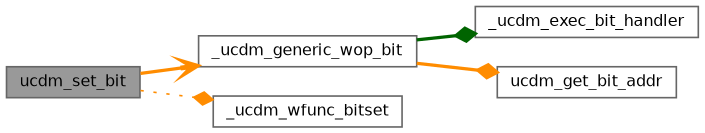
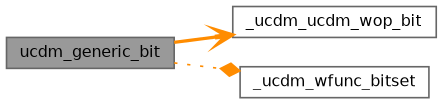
node "_ucdm_exec_bit_handler": removed
node "_ucdm_generic_wop_bit": label "_ucdm_generic_wop_bit" -> "_ucdm_ucdm_wop_bit"
node "ucdm_set_bit": label "ucdm_set_bit" -> "ucdm_generic_bit"
node "ucdm_get_bit_addr": removed
